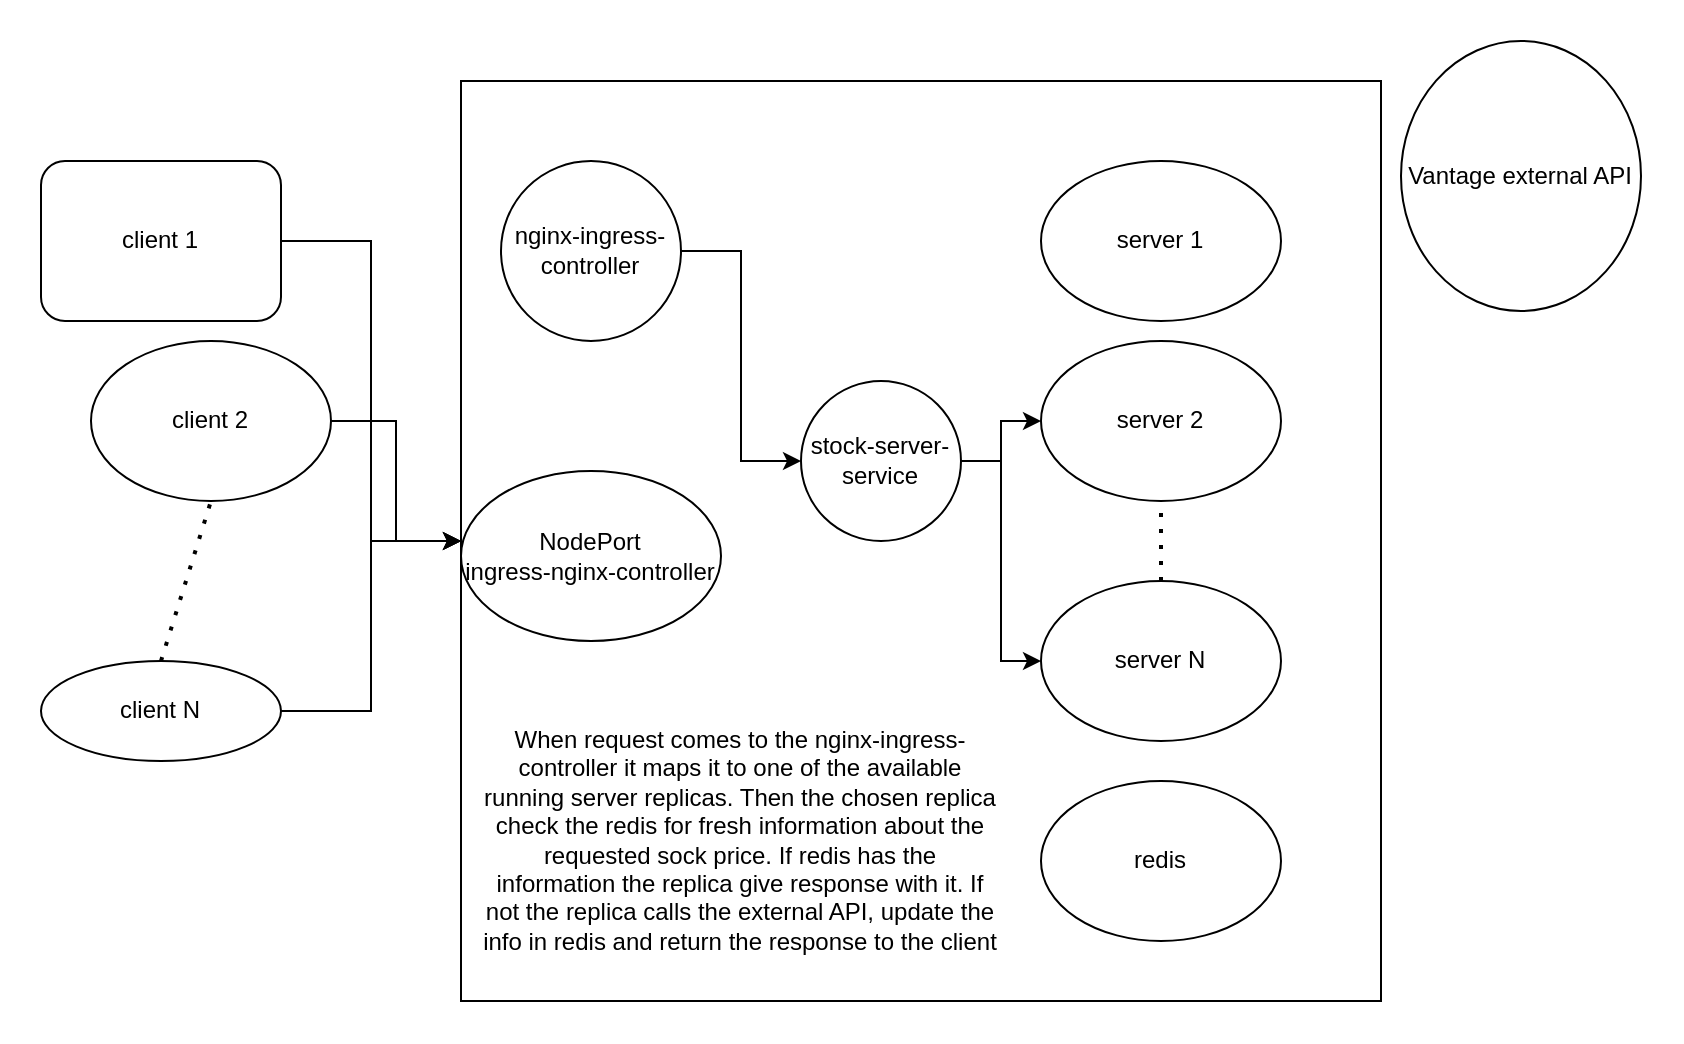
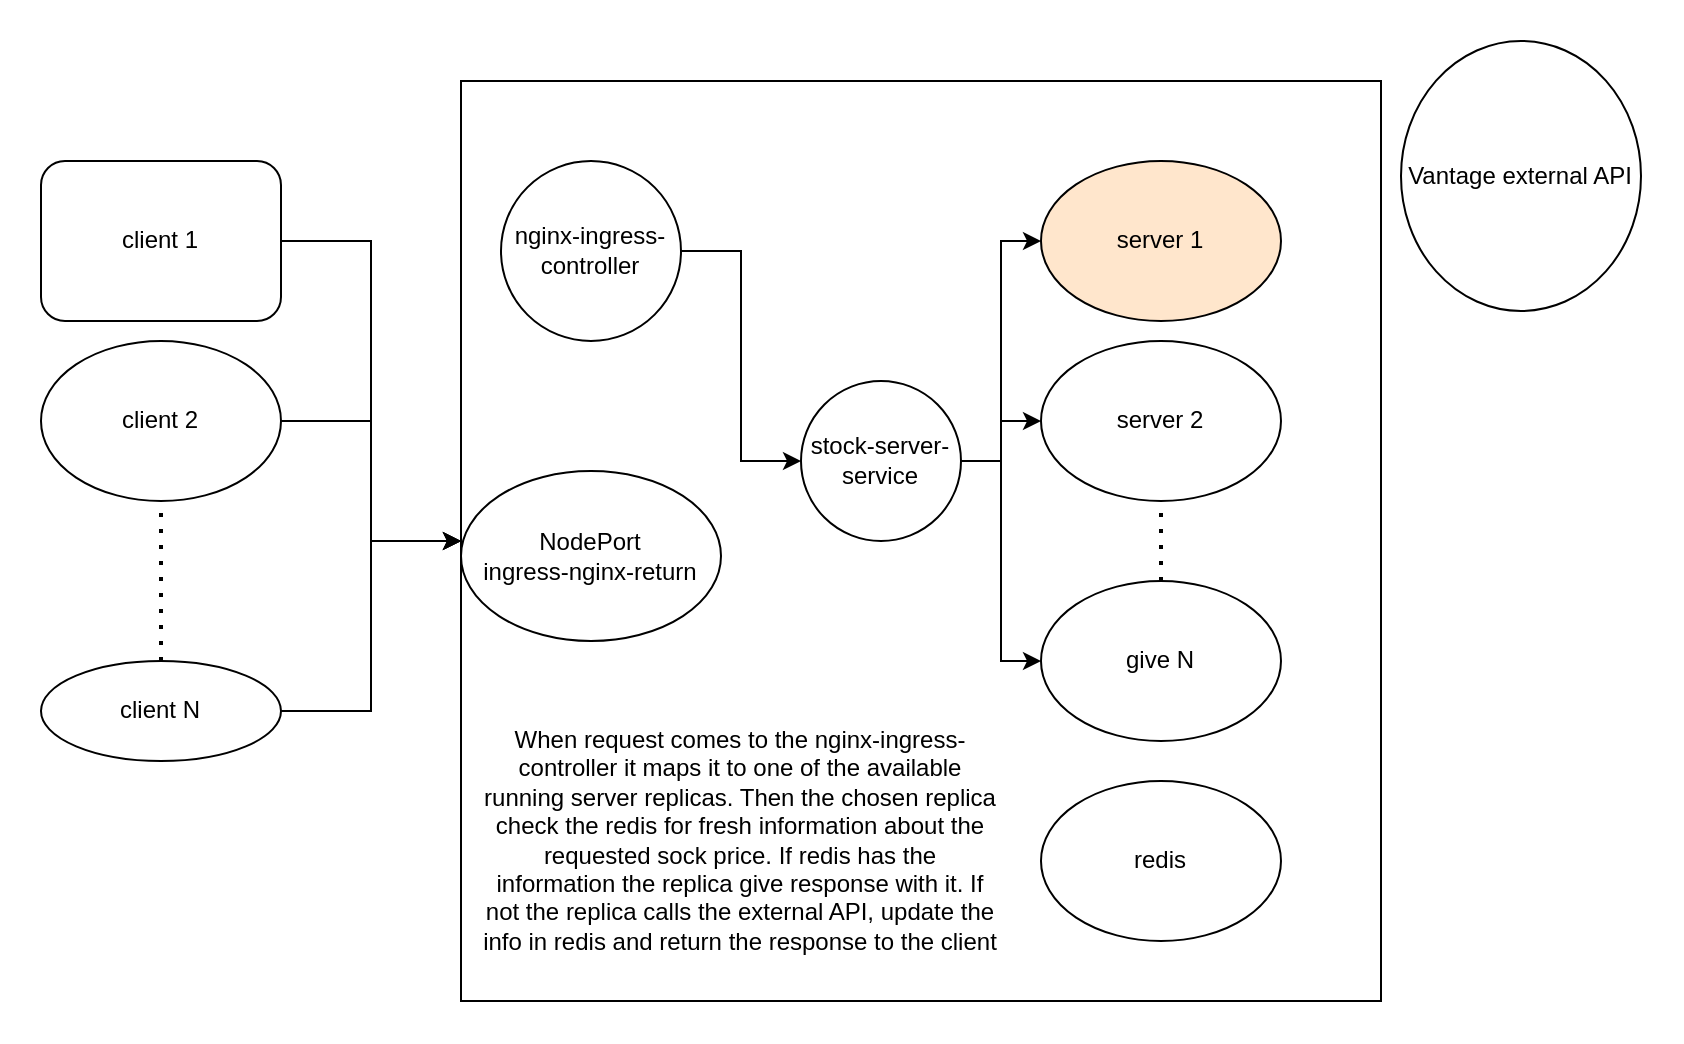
node "server 1": fillcolor #ffffff -> #ffe6cc
edge "stock-server-service" -> "server 1": added
node "client 2": moved (211, 421) -> (161, 421)
node "NodePort ingress-nginx-controller": label "NodePort ingress-nginx-controller" -> "NodePort ingress-nginx-return"
node "server N": label "server N" -> "give N"
